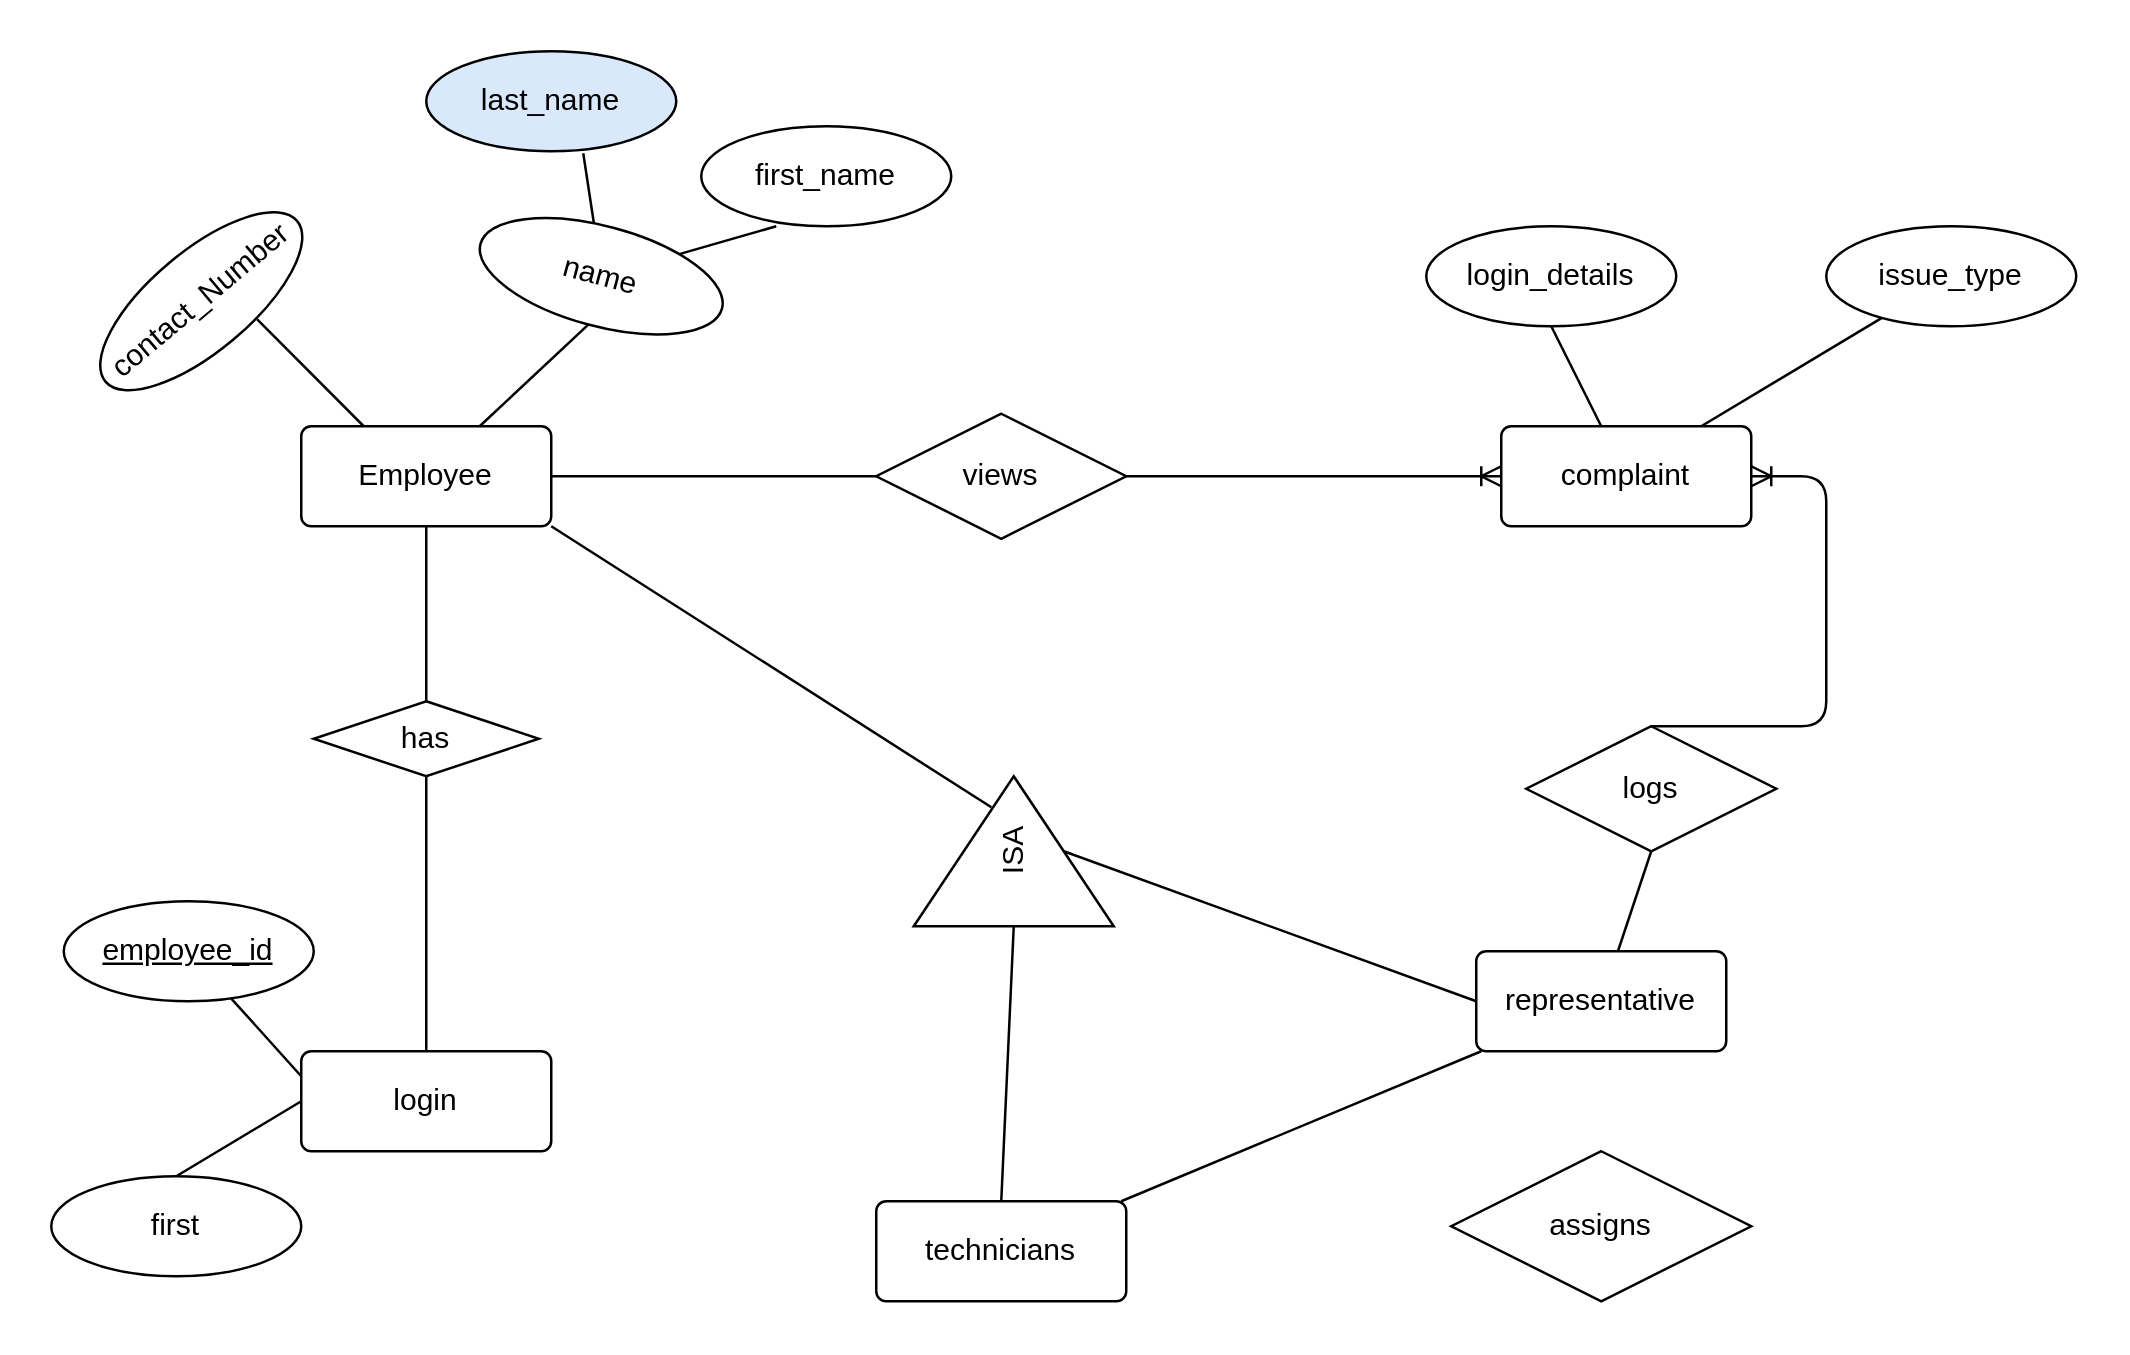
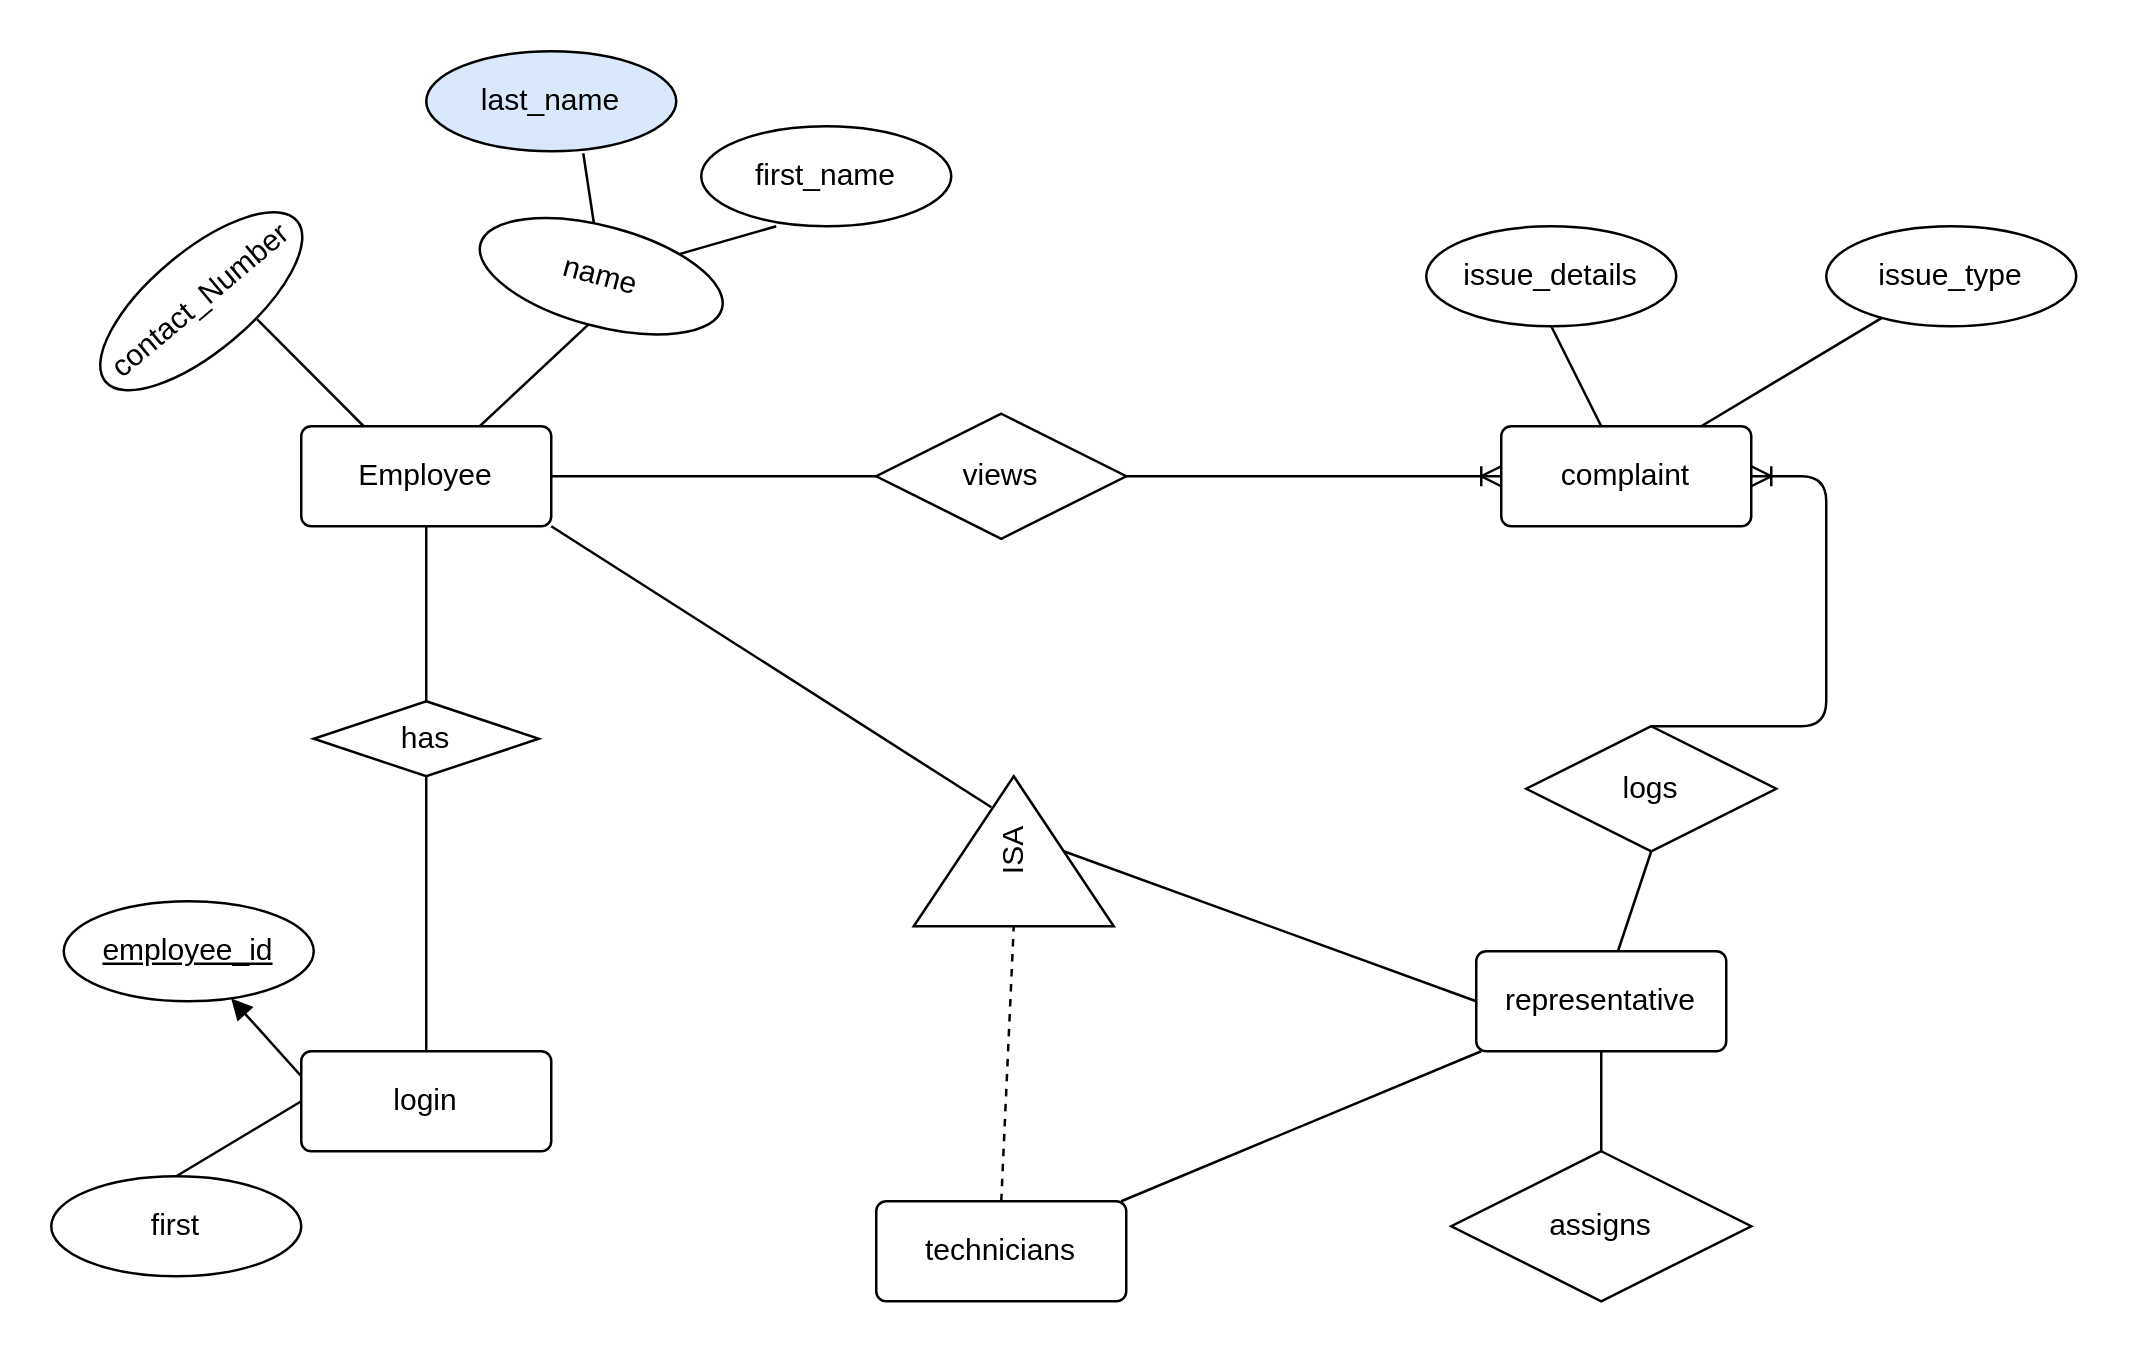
node "login_details": label "login_details" -> "issue_details"
edge "employee_id" -- "login": arrowhead none -> block
edge "ISA" -- "technicians": style solid -> dashed
edge "representative" -- "assigns": added
